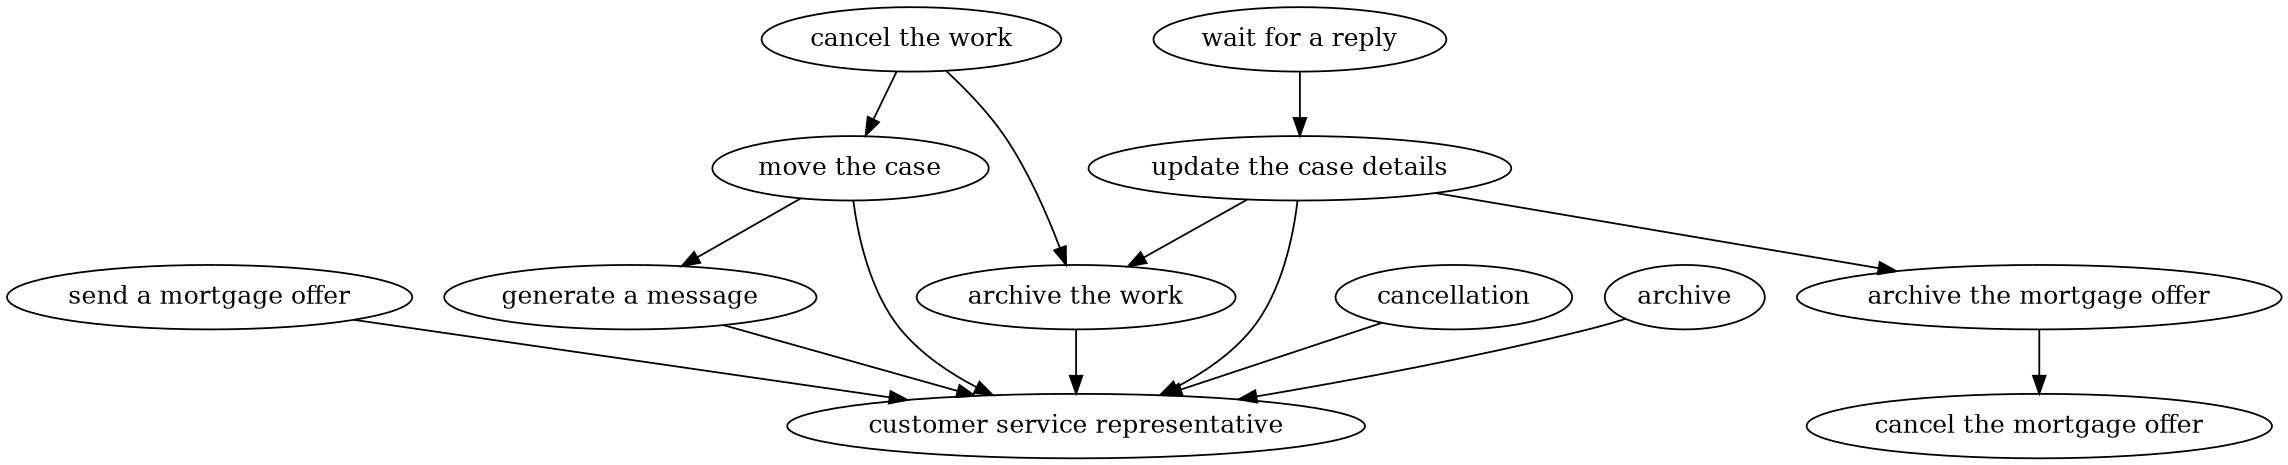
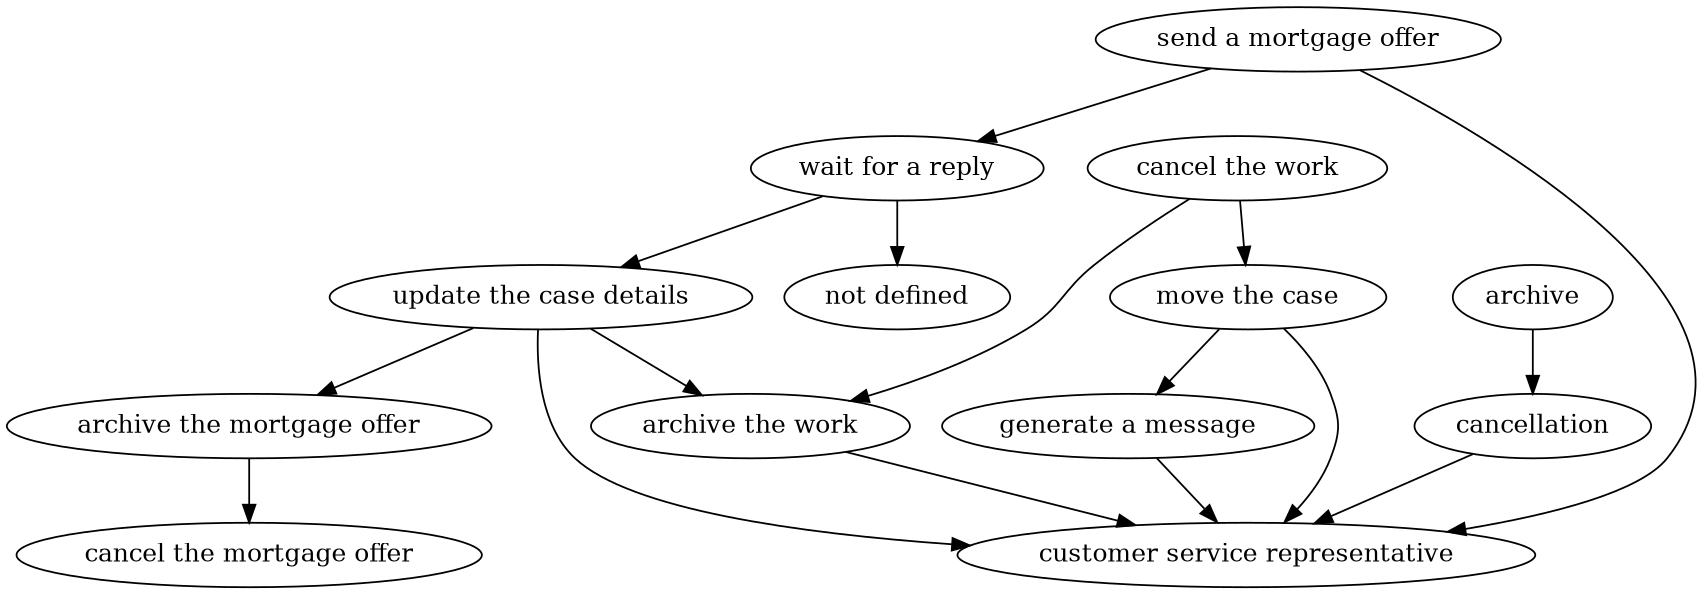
edge "send a mortgage offer" -> "wait for a reply": added
node "not defined": added
edge "archive" -> "customer service representative": now "archive" -> "cancellation"
